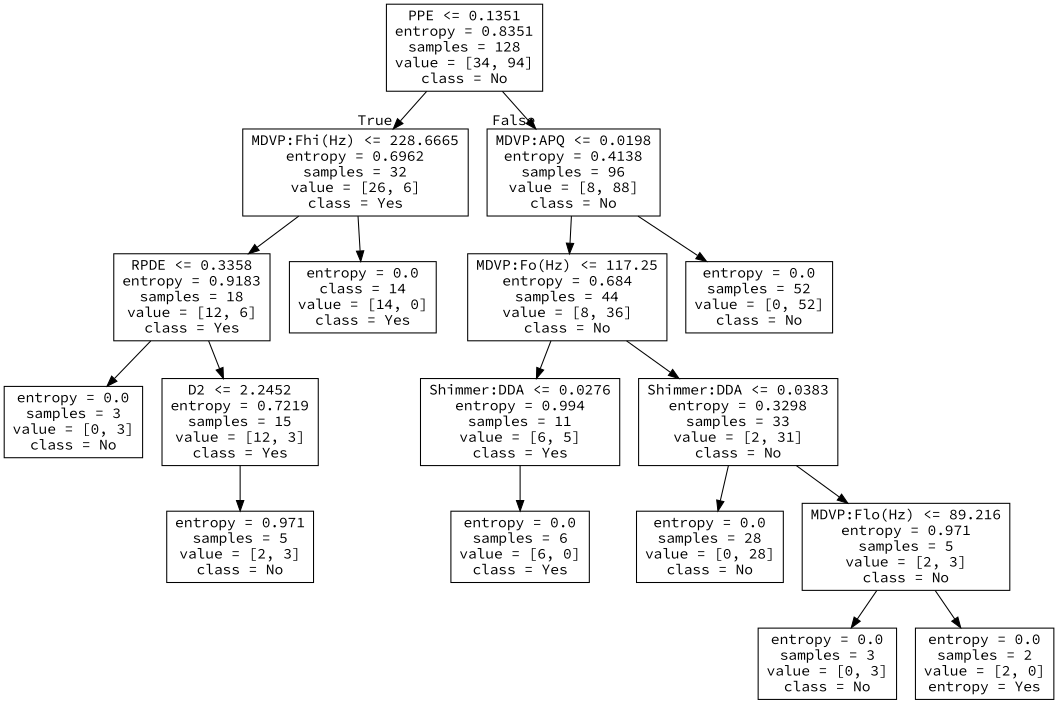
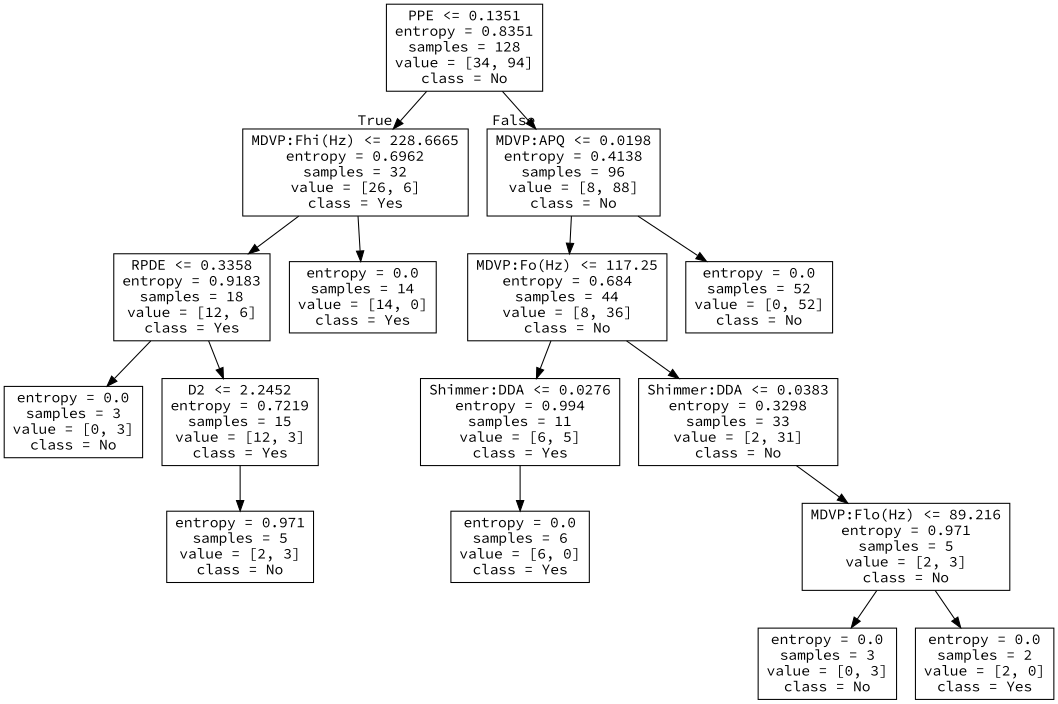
node "entropy = 0.0 class = 14 value = [14, 0] class = Yes": label "entropy = 0.0 class = 14 value = [14, 0] class = Yes" -> "entropy = 0.0 samples = 14 value = [14, 0] class = Yes"
node "entropy = 0.0 samples = 28 value = [0, 28] class = No": removed
node "entropy = 0.0 samples = 2 value = [2, 0] entropy = Yes": label "entropy = 0.0 samples = 2 value = [2, 0] entropy = Yes" -> "entropy = 0.0 samples = 2 value = [2, 0] class = Yes"
